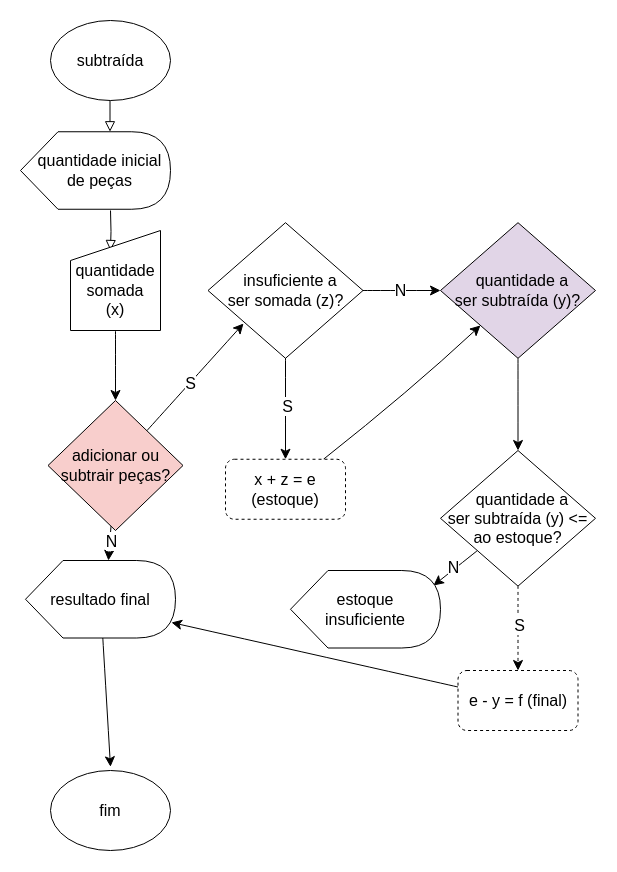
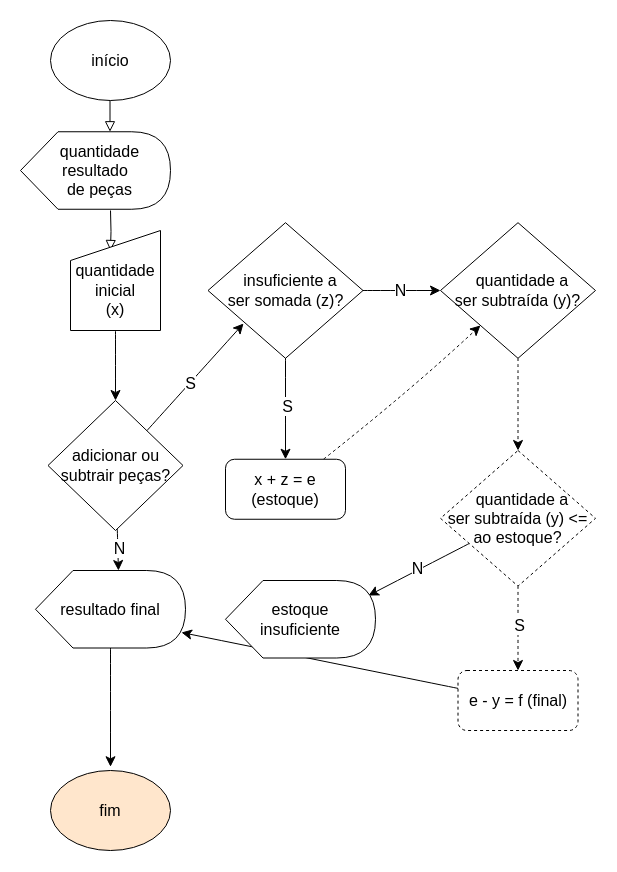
node "subtraída": label "subtraída" -> "início"
node "quantidade inicial de peças": label "quantidade inicial de peças" -> "quantidade resultado de peças"
node "quantidade somada (x)": label "quantidade somada (x)" -> "quantidade inicial (x)"
node "quantidade a ser subtraída (y)?": fillcolor #e1d5e7 -> #ffffff
edge "x + z = e (estoque)" -> "quantidade a ser subtraída (y)?": style solid -> dashed
edge "quantidade a ser subtraída (y)?" -> "quantidade a ser subtraída (y) <= ao estoque?": style solid -> dashed
node "adicionar ou subtrair peças?": fillcolor #f8cecc -> #ffffff
node "x + z = e (estoque)": style dashed -> solid
node "quantidade a ser subtraída (y) <= ao estoque?": style solid -> dashed
node "resultado final": moved (101, 599) -> (111, 609)
node "estoque insuficiente": moved (366, 609) -> (301, 619)
node "fim": fillcolor #ffffff -> #ffe6cc
